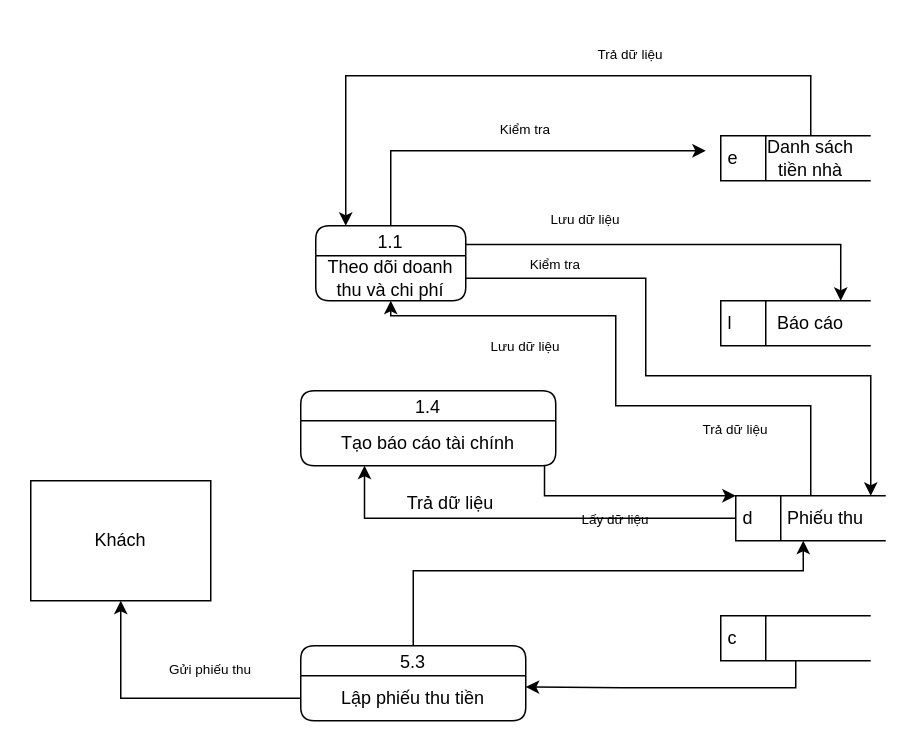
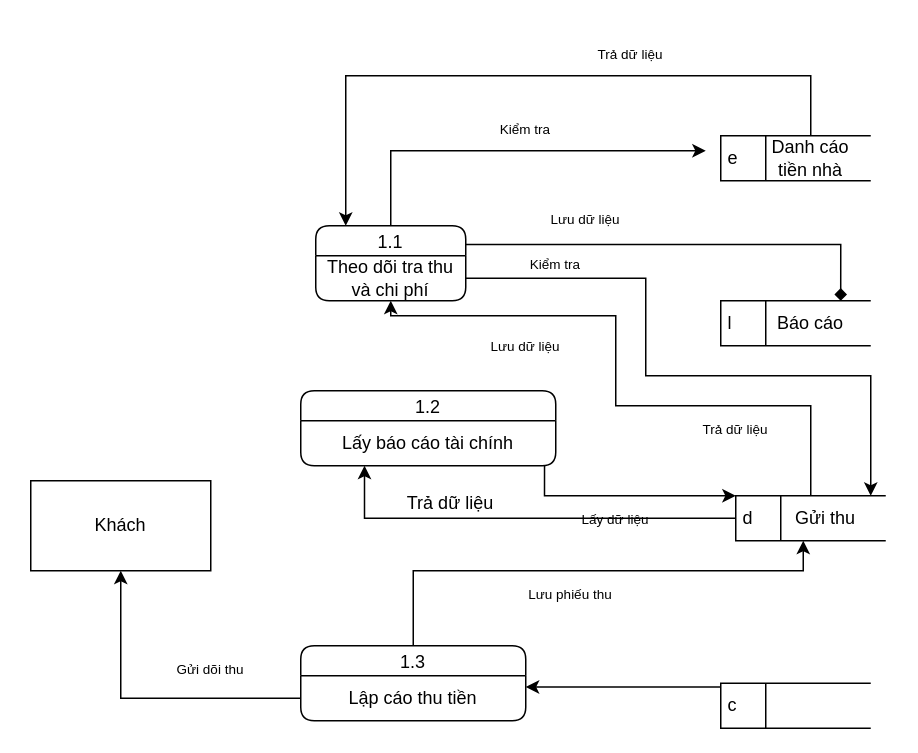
node "Danh sách tiền nhà": label "Danh sách tiền nhà" -> "Danh cáo tiền nhà"
node "Theo dõi doanh thu và chi phí": label "Theo dõi doanh thu và chi phí" -> "Theo dõi tra thu và chi phí"
edge "1.1" -> "Báo cáo": arrowhead classic -> diamond
node "1.4": label "1.4" -> "1.2"
node "Tạo báo cáo tài chính": label "Tạo báo cáo tài chính" -> "Lấy báo cáo tài chính"
node "Phiếu thu": label "Phiếu thu" -> "Gửi thu"
node "Khách": size 180x120 -> 180x90
node "Lưu phiếu thu": added
node "c": moved (796, 638) -> (796, 706)
node "5.3": label "5.3" -> "1.3"
node "Gửi phiếu thu": label "Gửi phiếu thu" -> "Gửi dõi thu"
node "Lập phiếu thu tiền": label "Lập phiếu thu tiền" -> "Lập cáo thu tiền"
